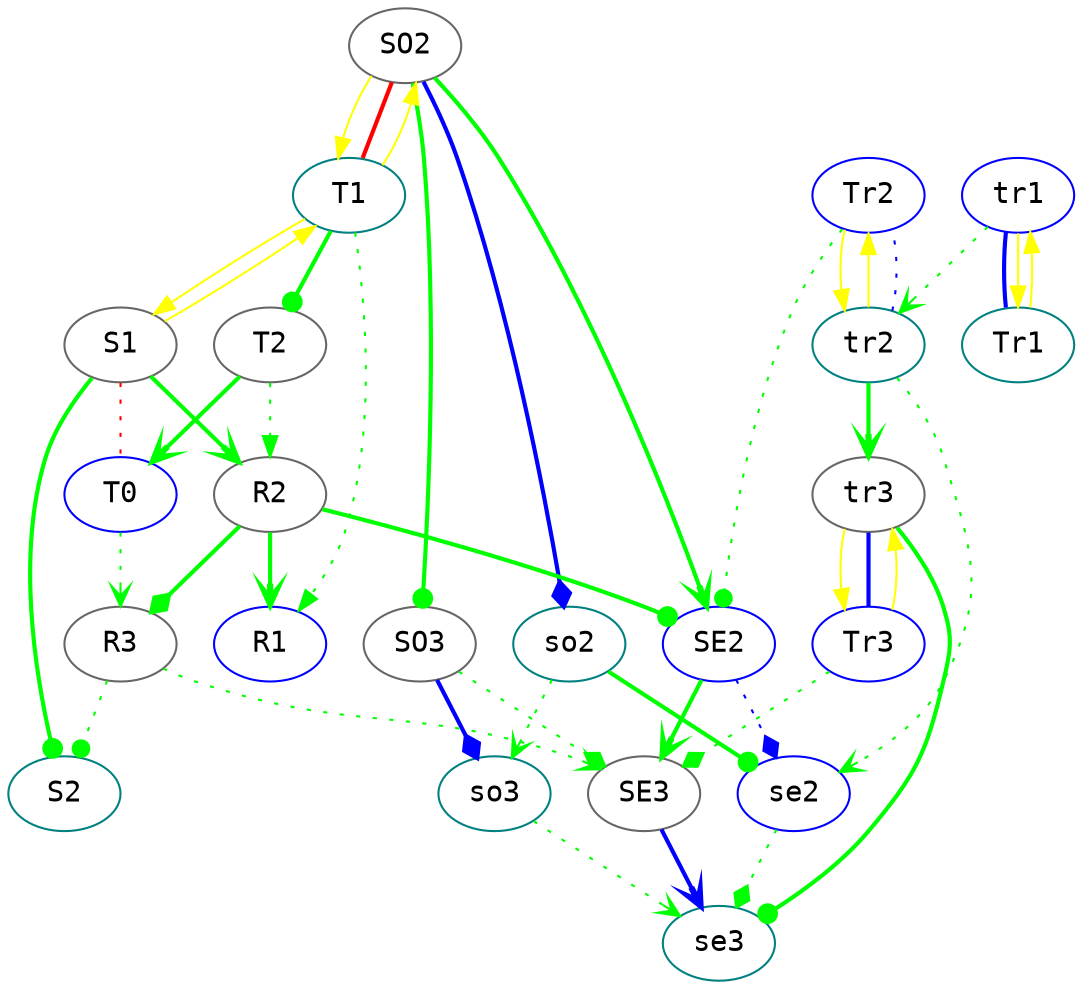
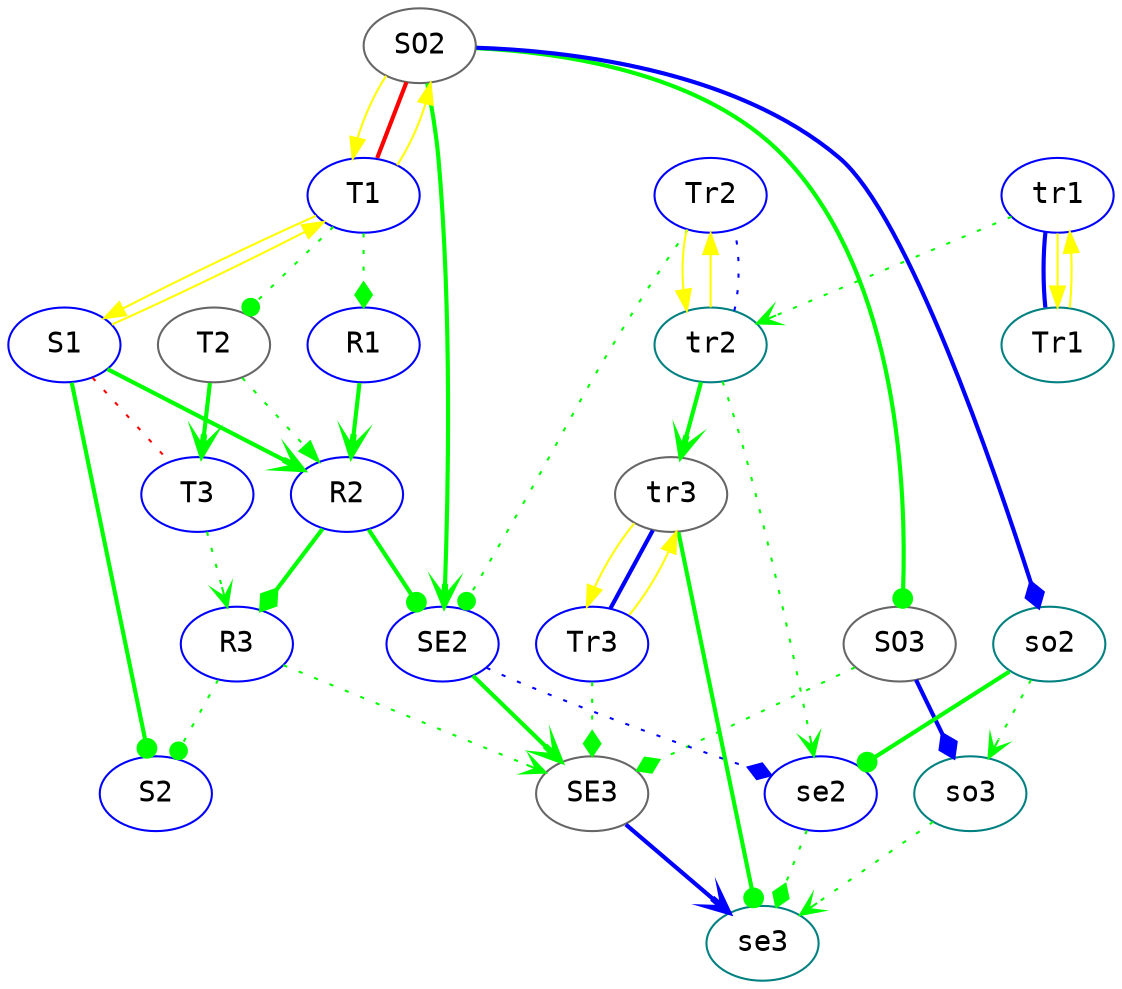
node "T1": color teal -> blue
edge "T1" -> "T2": style bold -> dotted
node "S1": color gray40 -> blue
edge "T1" -> "R1": arrowhead normal -> diamond
node "T0": label "T0" -> "T3"
node "R2": color gray40 -> blue
edge "R2" -> "R1": reversed
node "R3": color gray40 -> blue
node "S2": color teal -> blue
